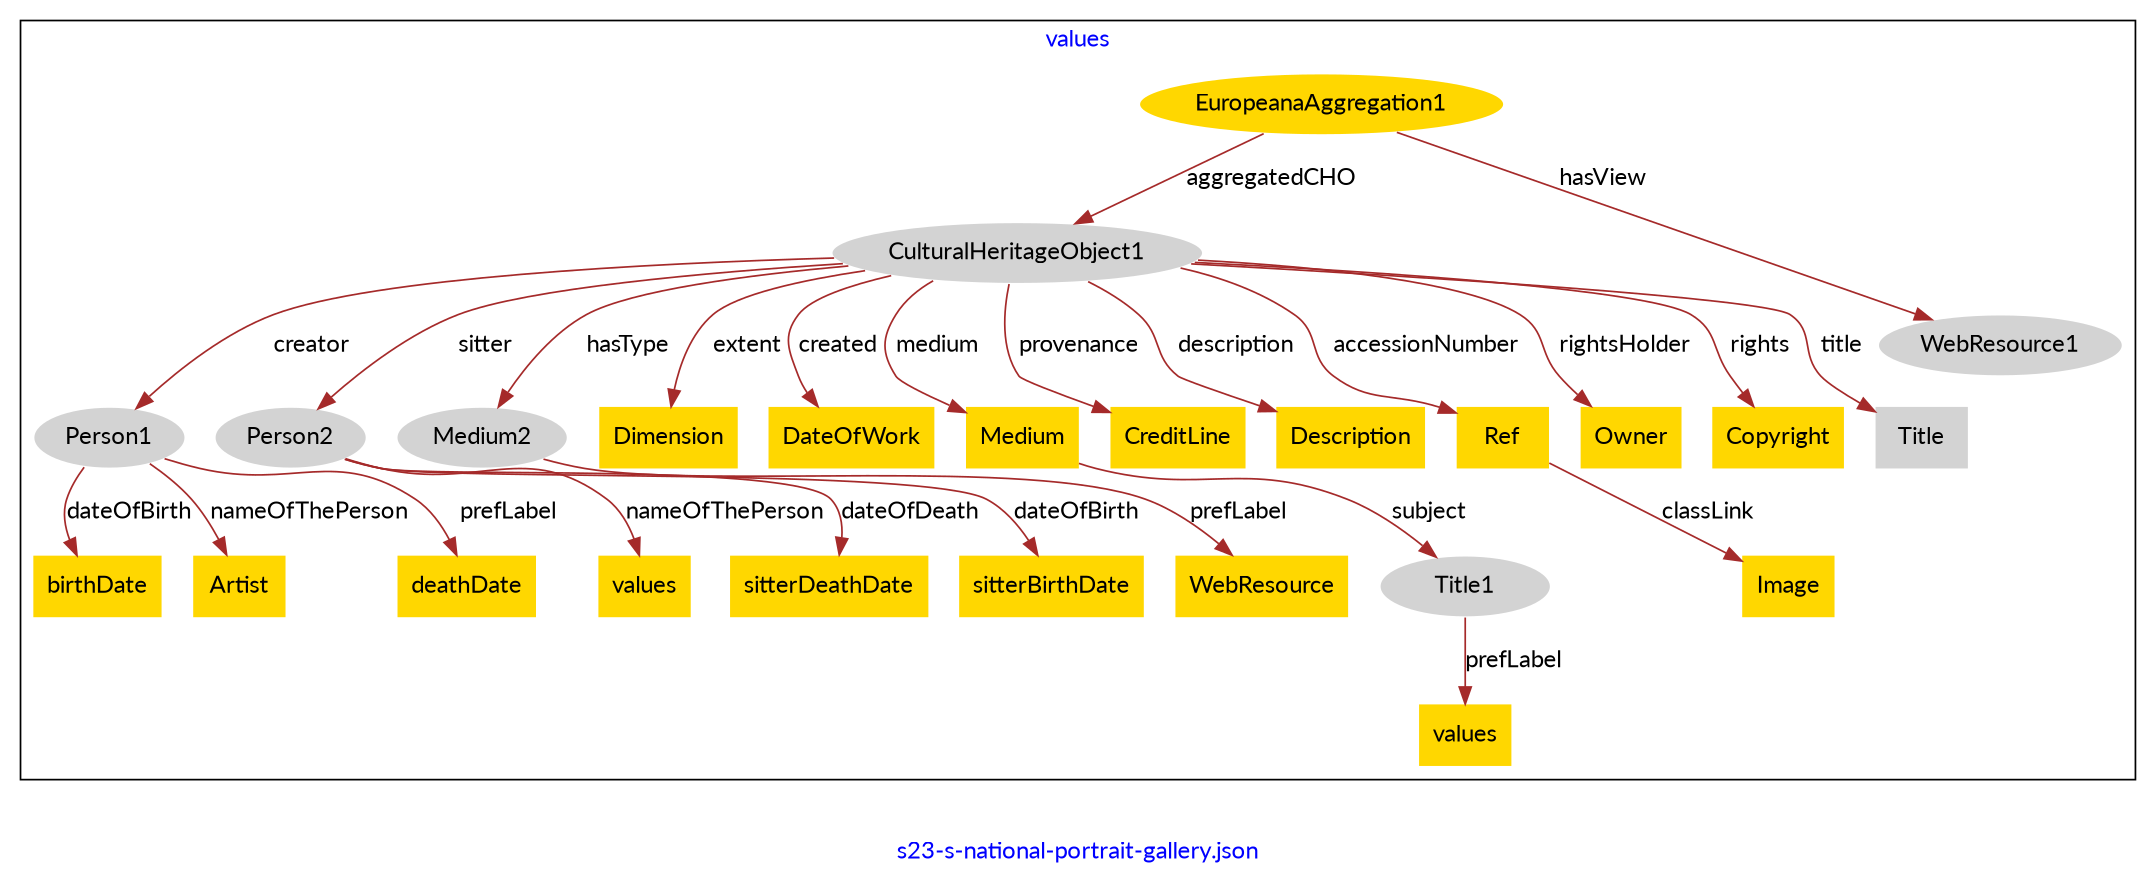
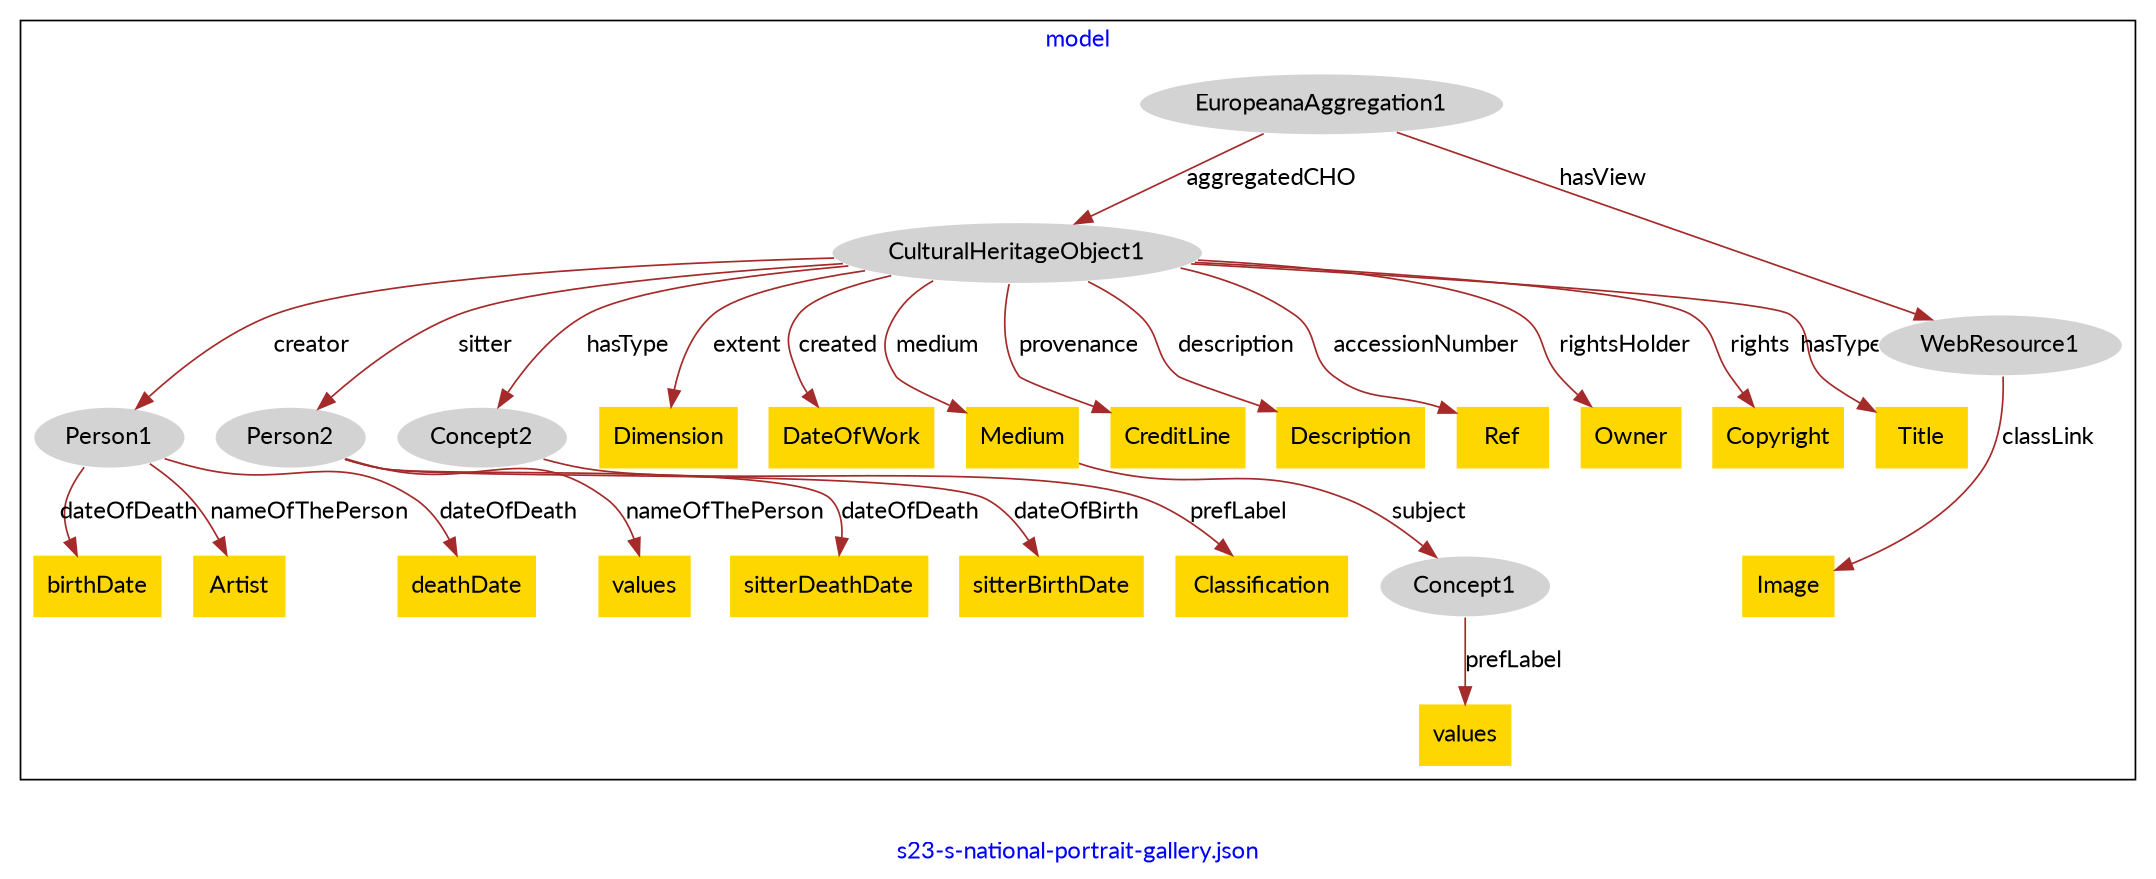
cluster "values": label "values" -> "model"
node "EuropeanaAggregation1": fillcolor gold -> lightgray
edge "CulturalHeritageObject1" -> "Title": label "title" -> "hasType"
node "Medium2": label "Medium2" -> "Concept2"
node "Title": fillcolor lightgray -> gold
edge "Ref" -> "Image": now "WebResource1" -> "Image"
edge "Person1" -> "birthDate": label "dateOfBirth" -> "dateOfDeath"
edge "Person1" -> "deathDate": label "prefLabel" -> "dateOfDeath"
node "WebResource": label "WebResource" -> "Classification"
node "Title1": label "Title1" -> "Concept1"
